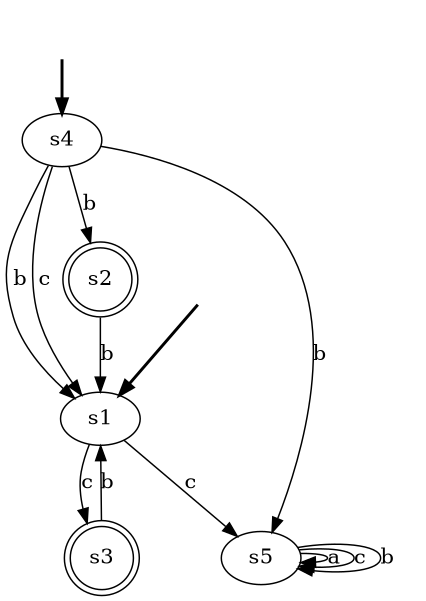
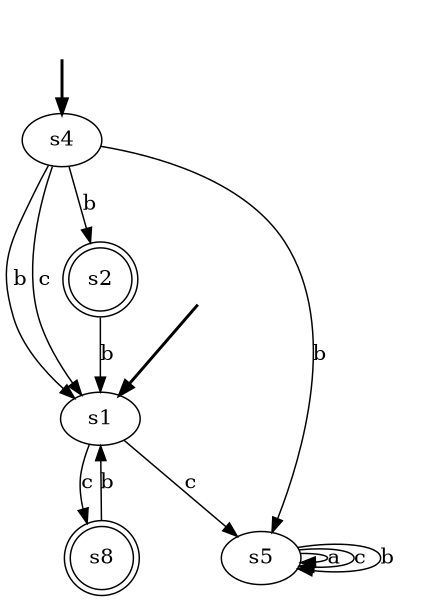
node "s3": label "s3" -> "s8"
